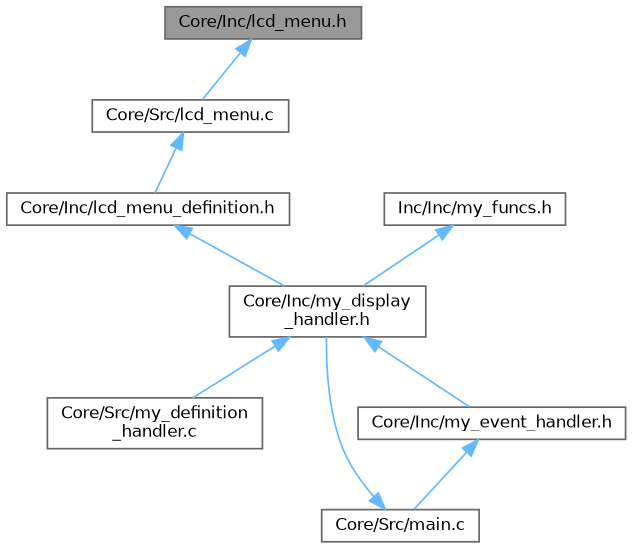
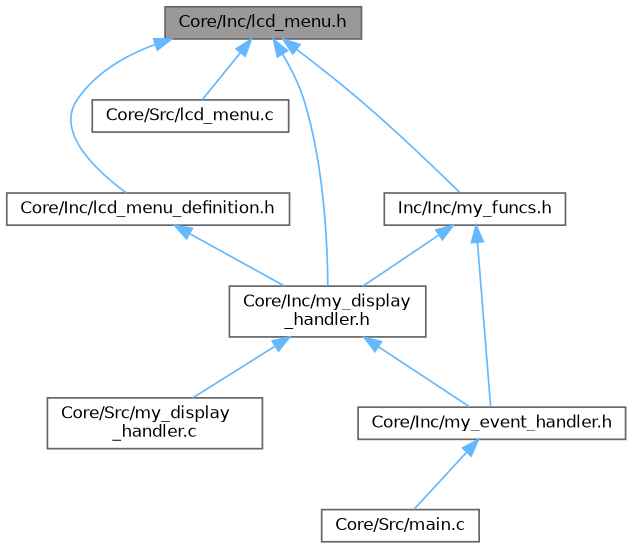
edge "Inc/Inc/my_funcs.h" -> "Core/Inc/lcd_menu.h": added
edge "Core/Inc/lcd_menu_definition.h" -> "Core/Src/lcd_menu.c": now "Core/Inc/lcd_menu_definition.h" -> "Core/Inc/lcd_menu.h"
edge "Core/Inc/my_event_handler.h" -> "Inc/Inc/my_funcs.h": added
edge "Core/Inc/my_display _handler.h" -> "Core/Src/main.c": now "Core/Inc/my_display _handler.h" -> "Core/Inc/lcd_menu.h"
node "Core/Src/my_definition _handler.c": label "Core/Src/my_definition _handler.c" -> "Core/Src/my_display _handler.c"
